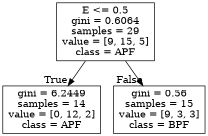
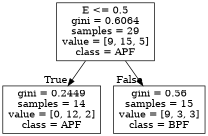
node "gini = 6.2449 samples = 14 value = [0, 12, 2] class = APF": label "gini = 6.2449 samples = 14 value = [0, 12, 2] class = APF" -> "gini = 0.2449 samples = 14 value = [0, 12, 2] class = APF"
